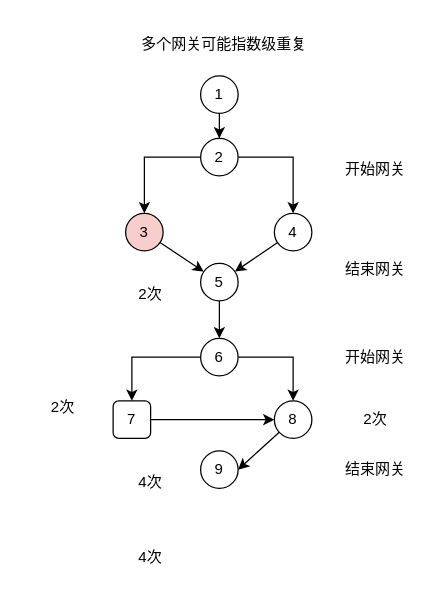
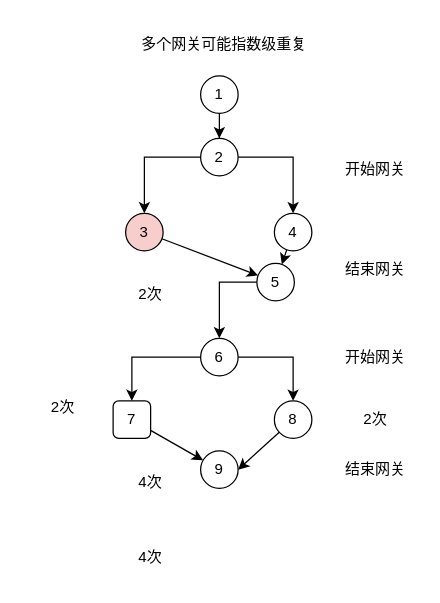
node "5": moved (219, 282) -> (276, 282)
edge "7" -> "8": now "7" -> "9"
